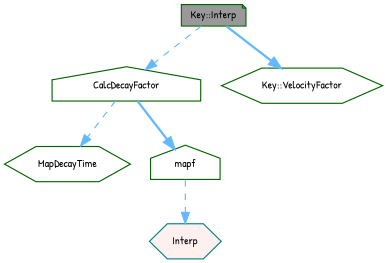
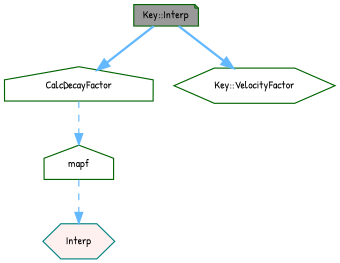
edge "Key::Interp" -> "CalcDecayFactor": style dashed -> bold
edge "CalcDecayFactor" -> "mapf": style bold -> dashed
node "MapDecayTime": removed
